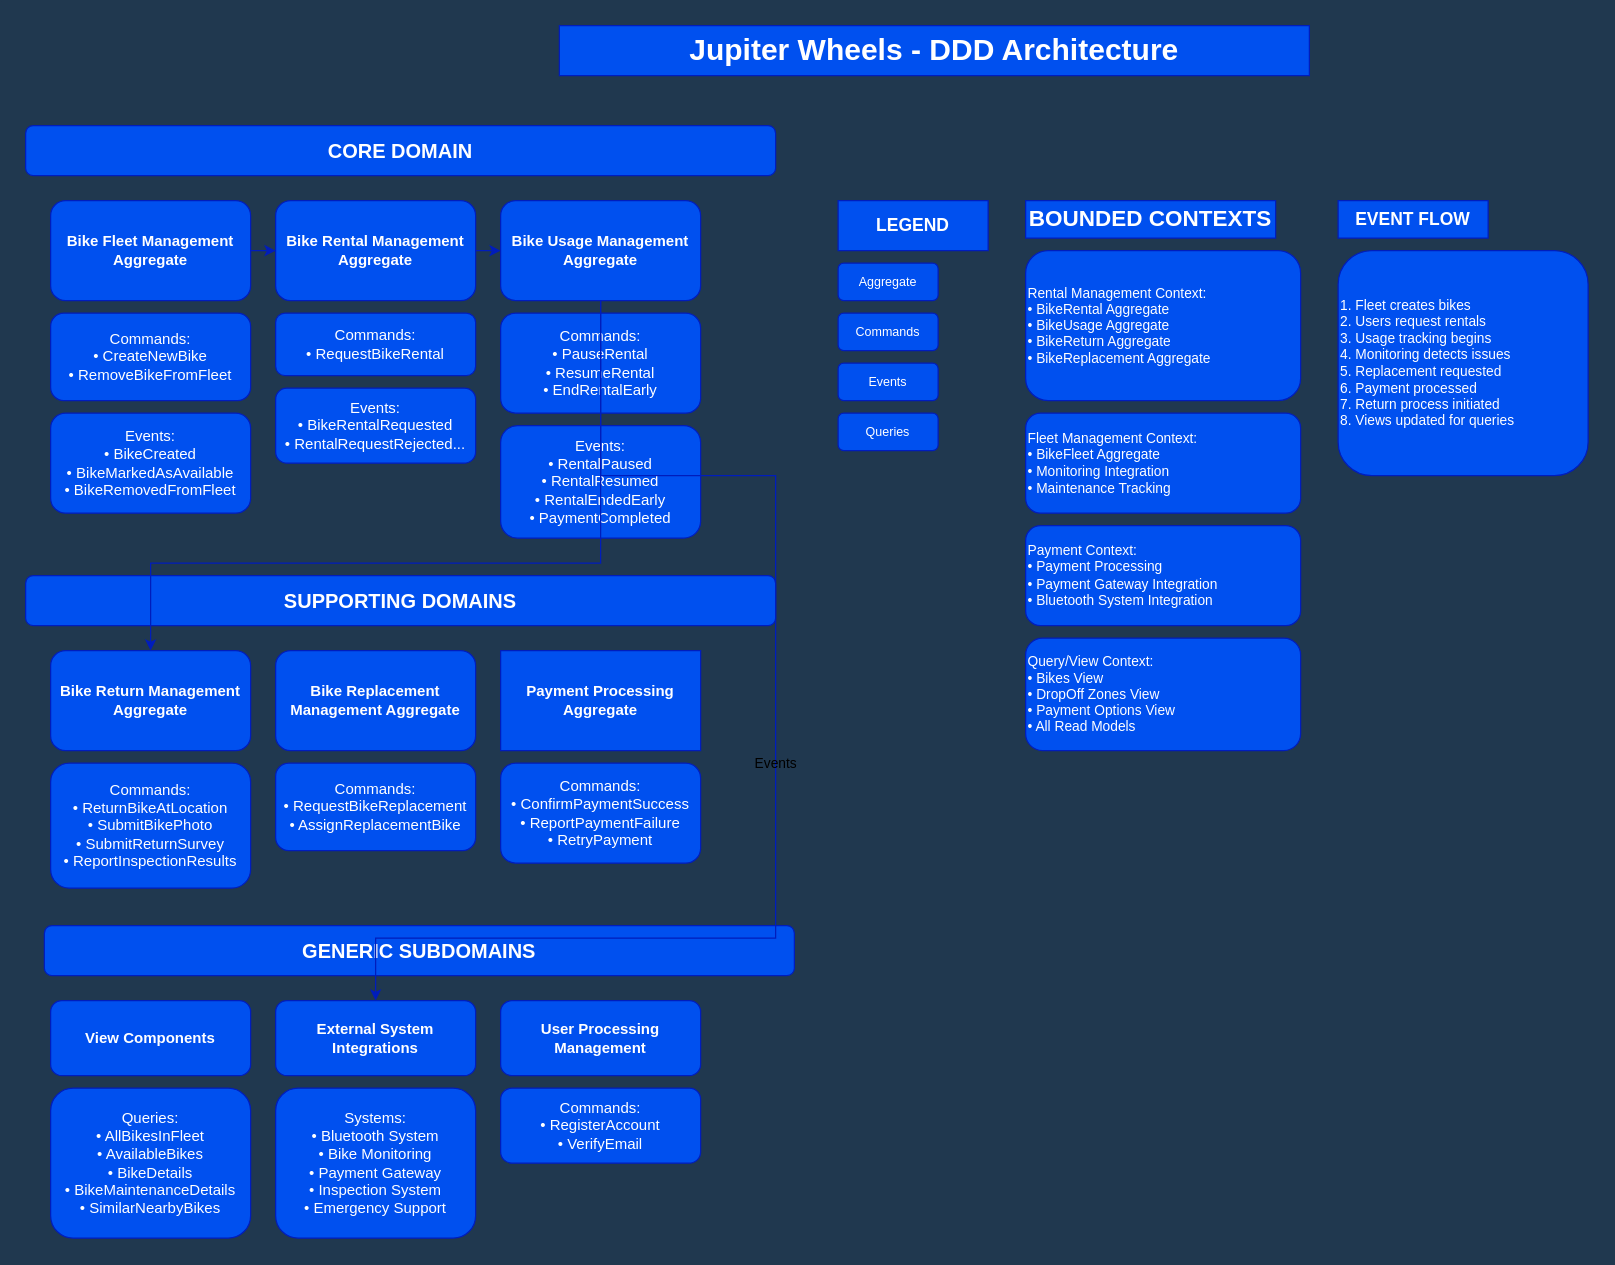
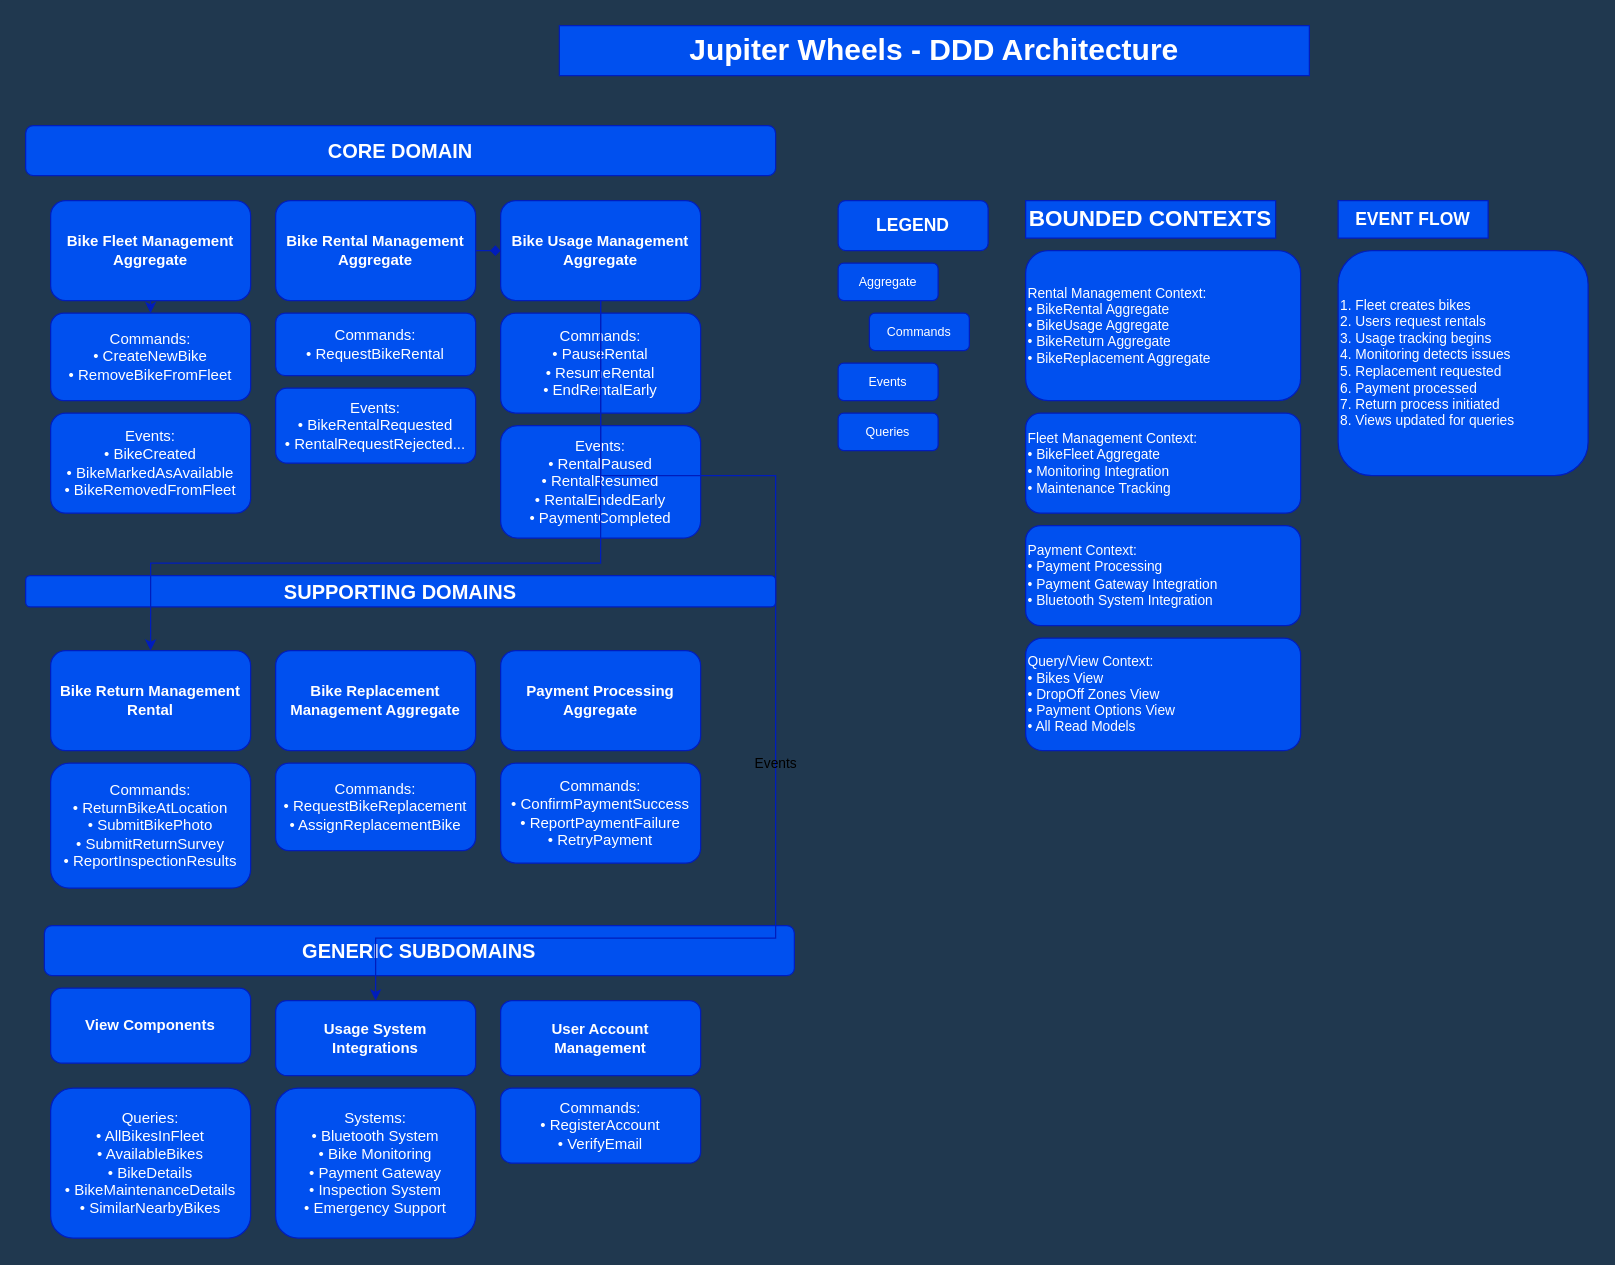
node "LEGEND": shape rectangle -> rounded rectangle
edge "Bike Fleet Management Aggregate" -> "Bike Rental Management Aggregate": now "Bike Fleet Management Aggregate" -> "Commands: • CreateNewBike • RemoveBikeFromFleet"
edge "Bike Rental Management Aggregate" -> "Bike Usage Management Aggregate": arrowhead classic -> diamond
node "Commands": moved (888, 332) -> (919, 332)
node "SUPPORTING DOMAINS": size 750x50 -> 750x31
node "Bike Return Management Aggregate": label "Bike Return Management Aggregate" -> "Bike Return Management Rental"
node "Payment Processing Aggregate": shape rectangle -> rounded rectangle
node "View Components": moved (151, 1038) -> (151, 1026)
node "External System Integrations": label "External System Integrations" -> "Usage System Integrations"
node "User Processing Management": label "User Processing Management" -> "User Account Management"
